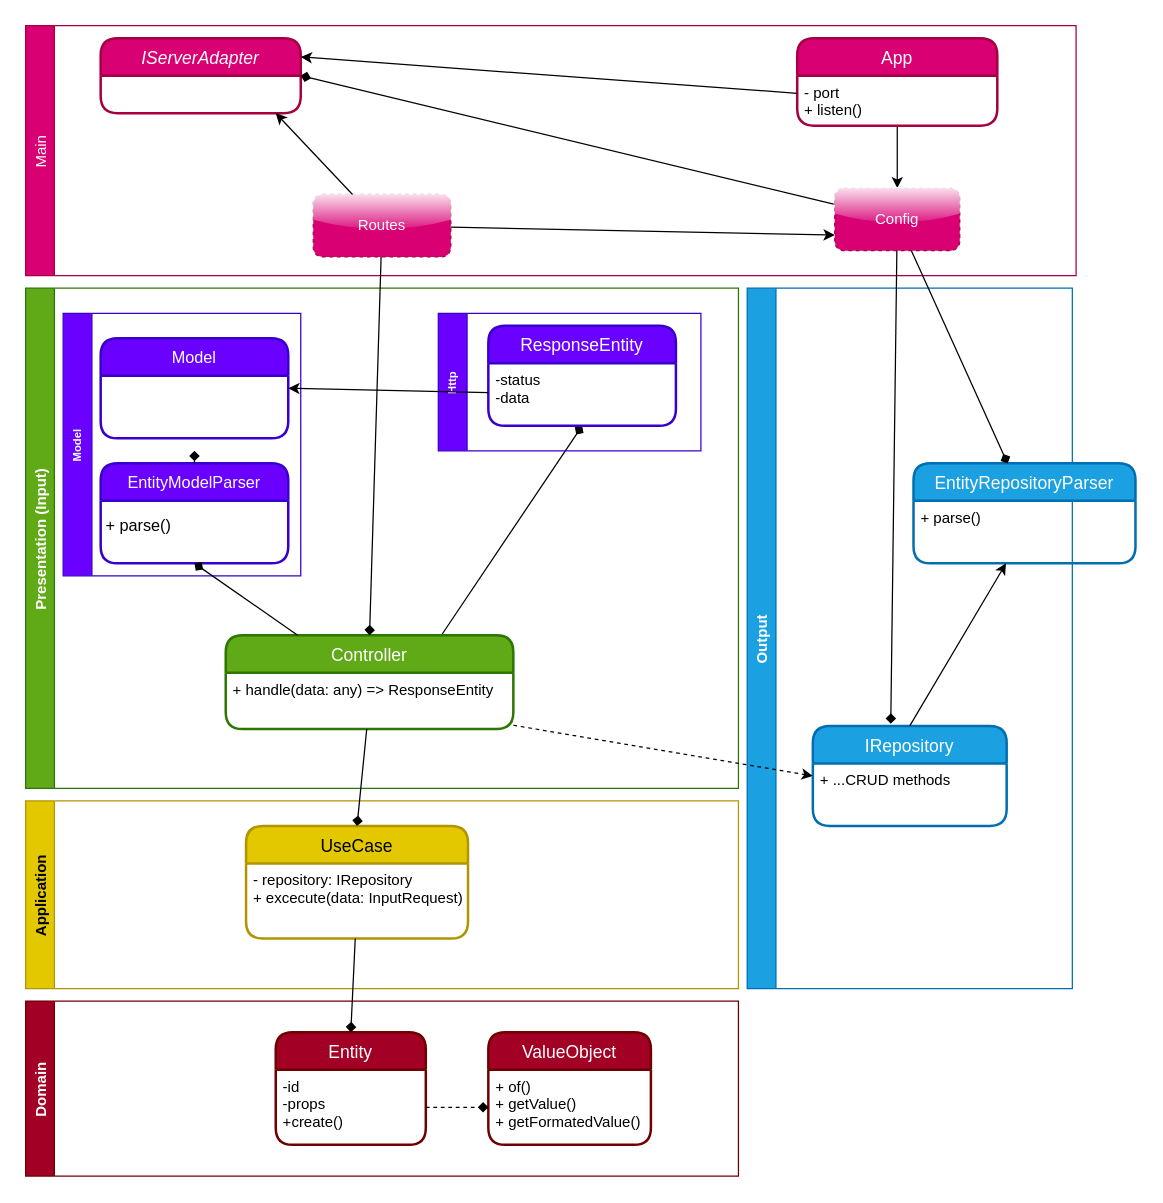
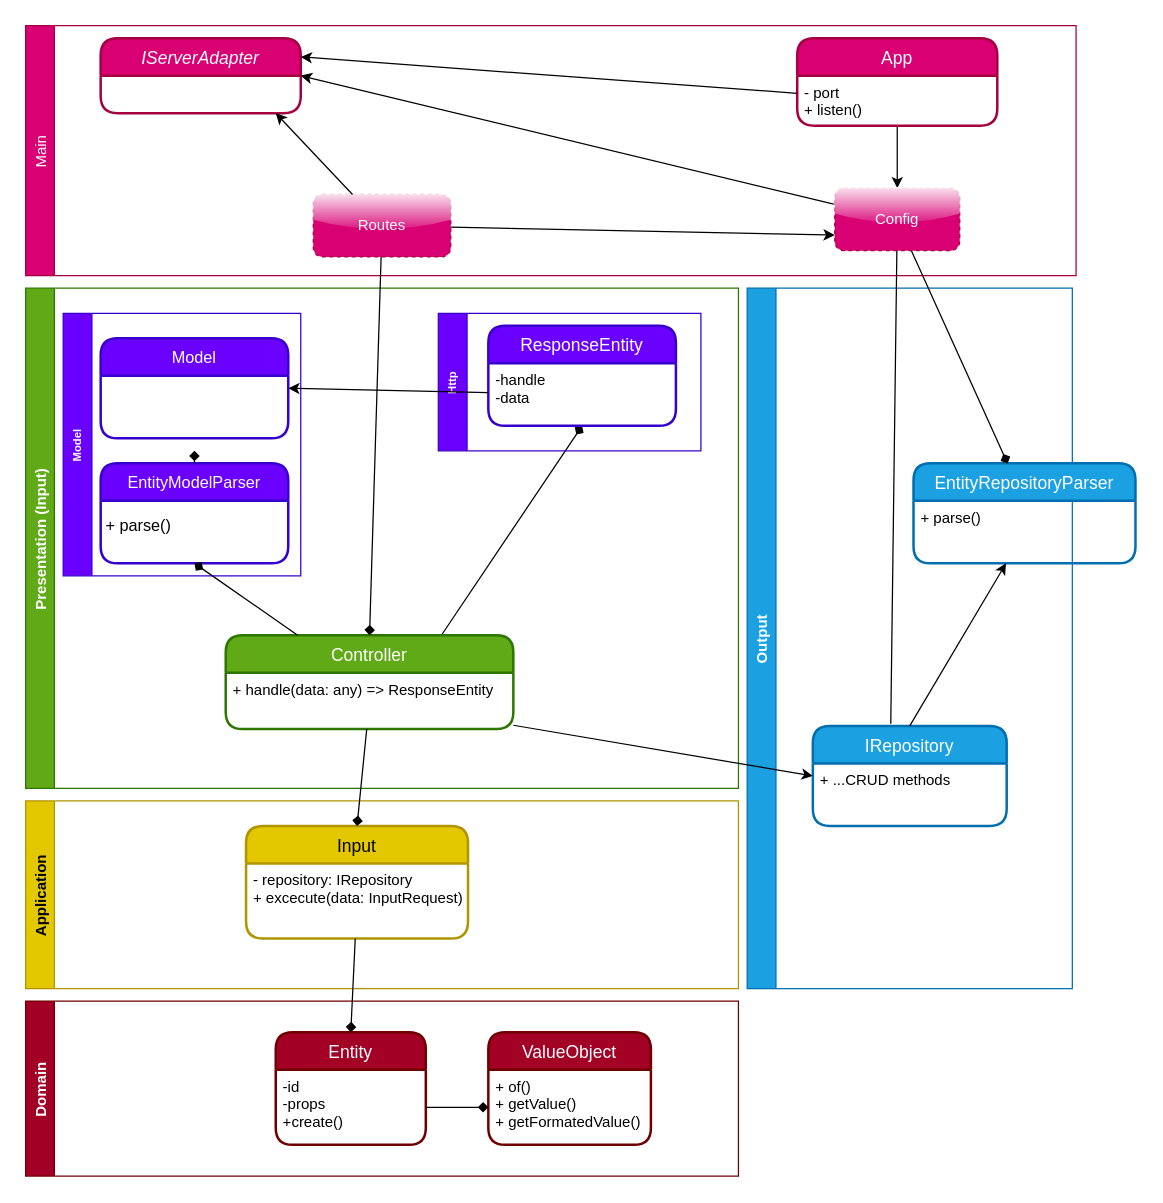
edge "Config" -> "IServerAdapter": arrowhead diamond -> classic
node "-status -data": label "-status -data" -> "-handle -data"
edge "Config" -> "IRepository": arrowhead diamond -> none
edge "+ handle(data: any) => ResponseEntity" -> "IRepository": style dashed -> solid
node "UseCase": label "UseCase" -> "Input"
edge "-id -props +create()" -> "+ of() + getValue() + getFormatedValue()": style dashed -> solid
